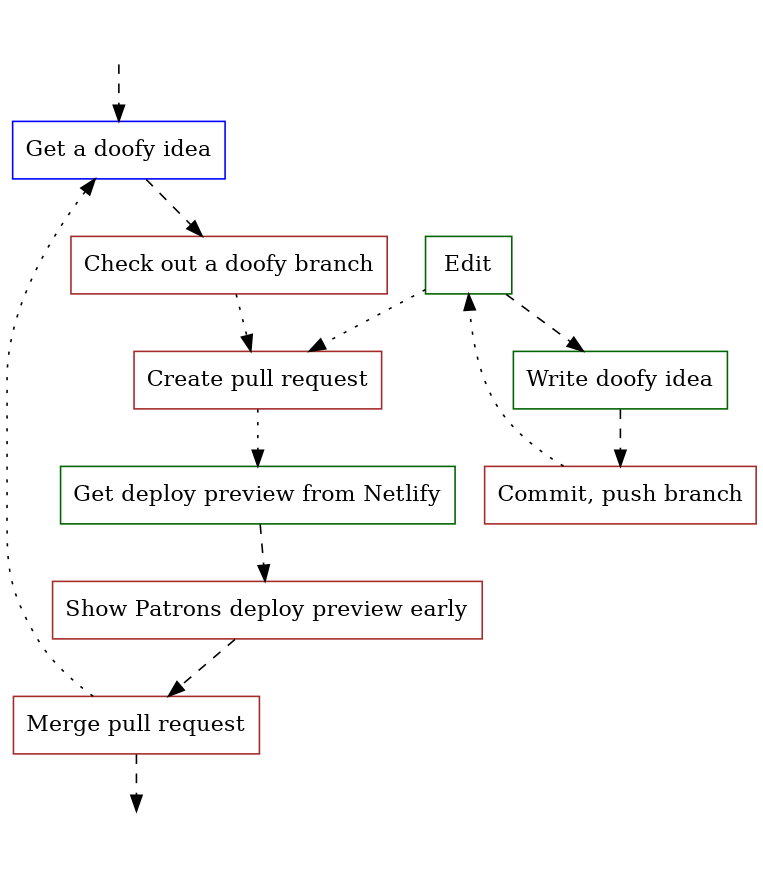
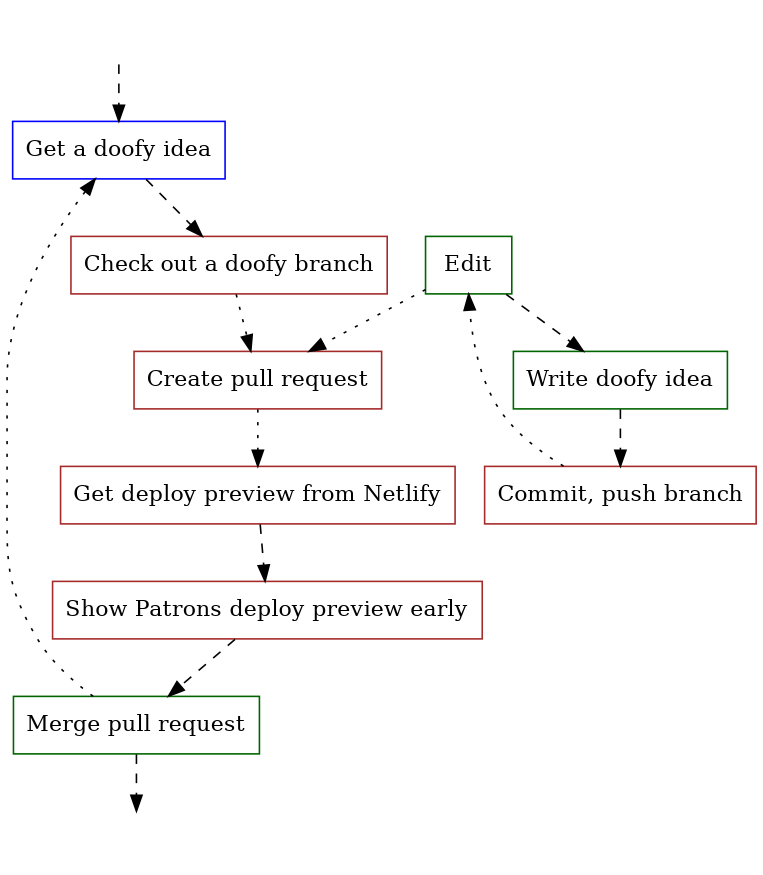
node "Get deploy preview from Netlify": color darkgreen -> brown
node "Merge pull request": color brown -> darkgreen
